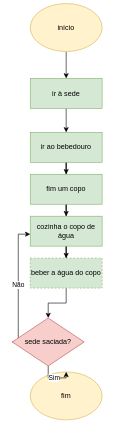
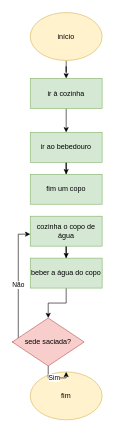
node "início": moved (66, 27) -> (66, 36)
node "ir à sede": label "ir à sede" -> "ir à cozinha"
edge "fim um copo" -> "cozinha o copo de água": removed
node "beber a água do copo": style dashed -> solid
